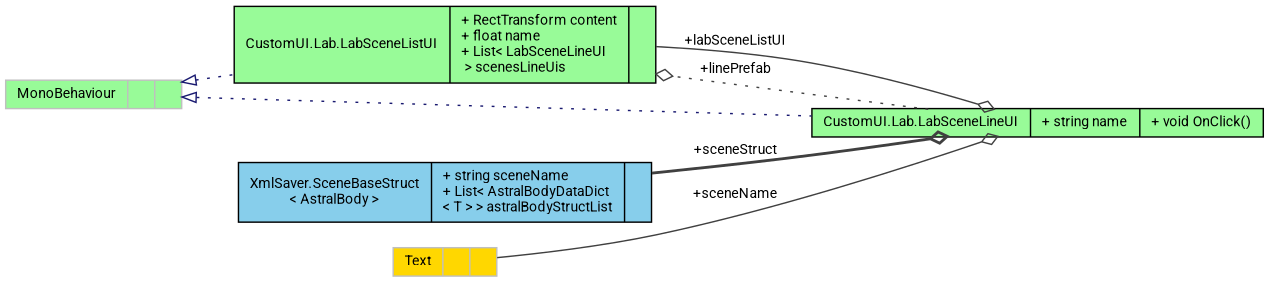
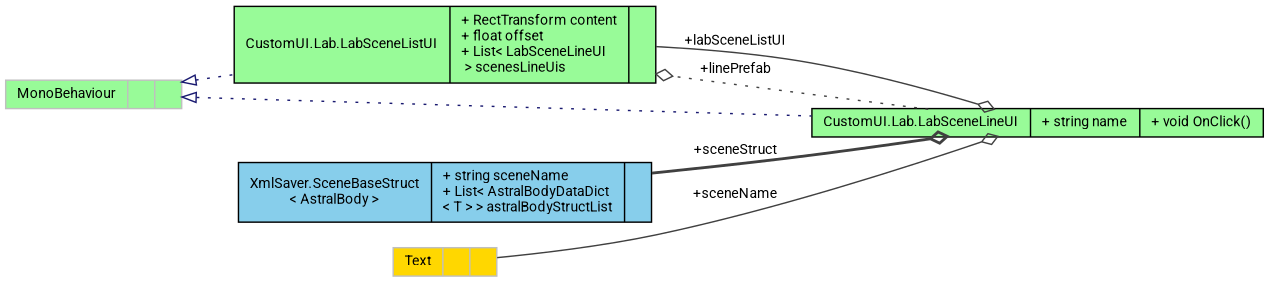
node "CustomUI.Lab.LabSceneListUI": text "+ float name" -> "+ float offset"
